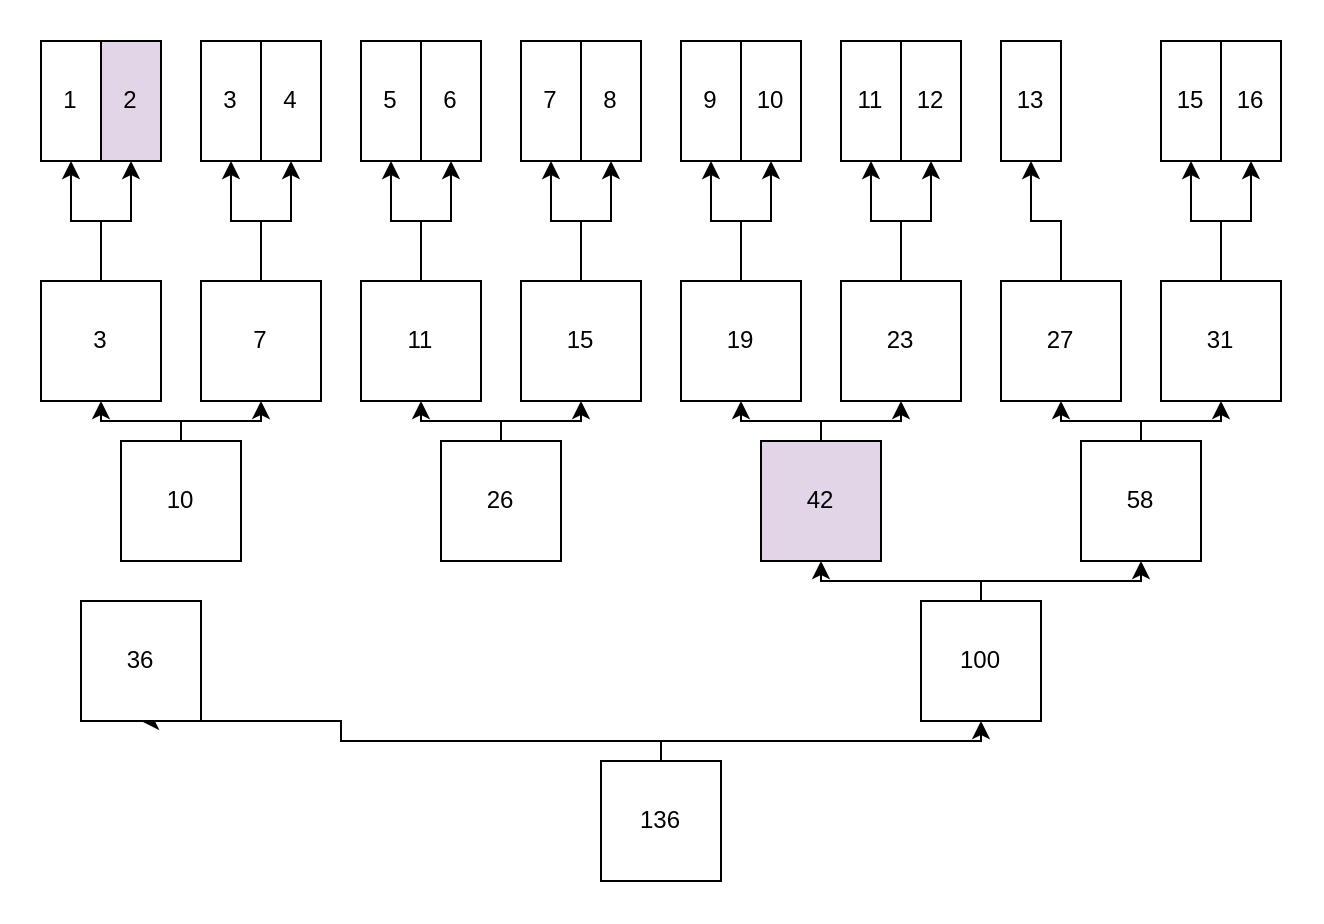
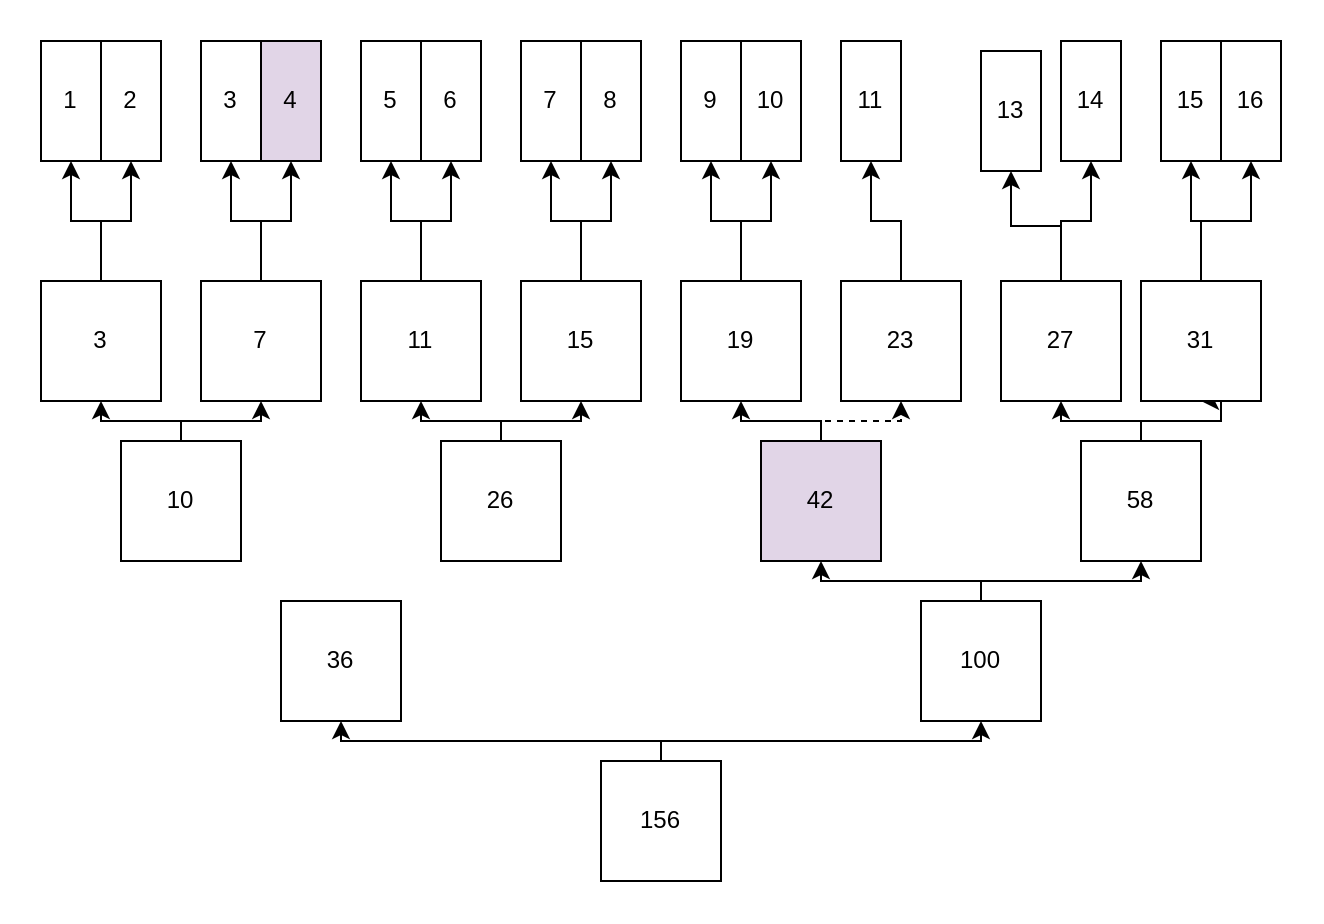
node "2": fillcolor #e1d5e7 -> #ffffff
node "4": fillcolor #ffffff -> #e1d5e7
node "12": removed
node "13": moved (1031, 101) -> (1011, 111)
node "14": added
edge "23" -> "12": removed
edge "27" -> "14": added
node "31": moved (1221, 341) -> (1201, 341)
edge "42" -> "23": style solid -> dashed
node "36": moved (141, 661) -> (341, 661)
node "136": label "136" -> "156"
